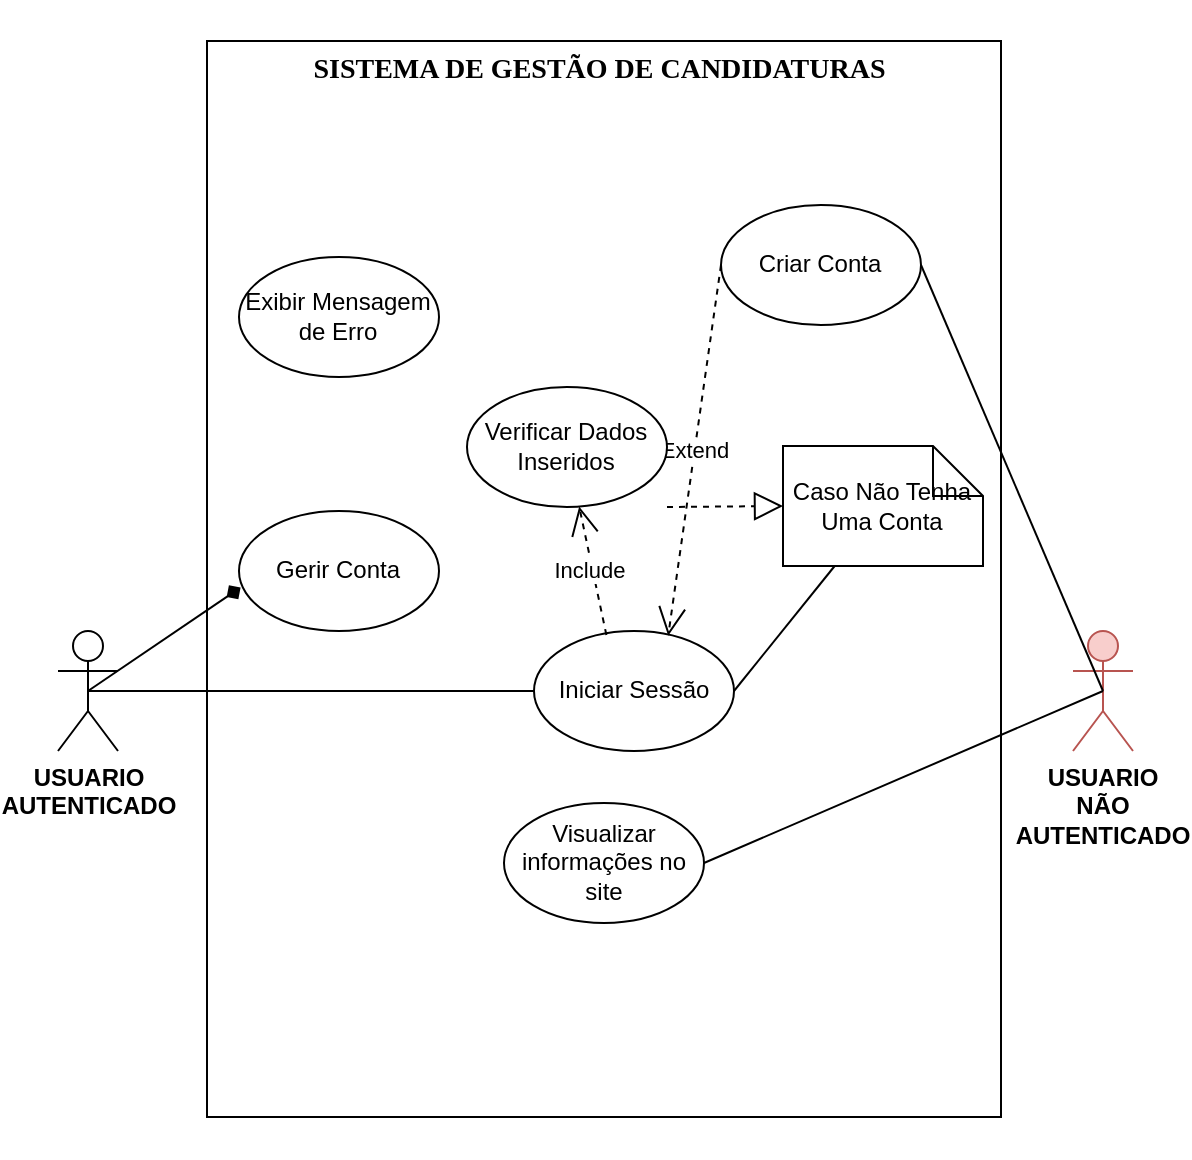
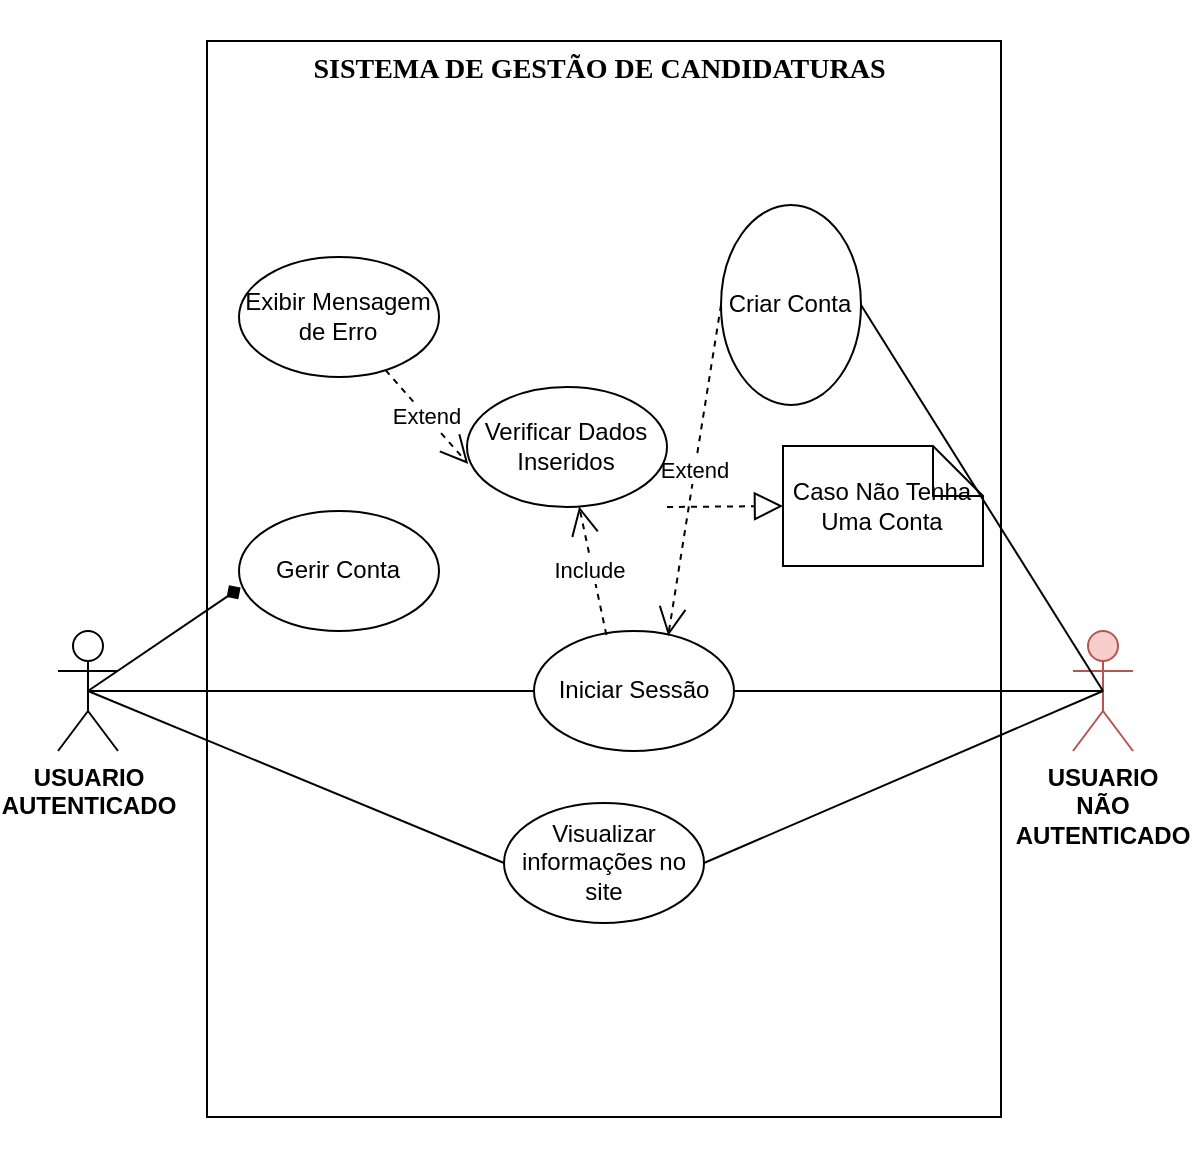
node "Criar Conta": size 200x120 -> 140x200
edge "Exibir Mensagem de Erro" -> "Verificar Dados Inseridos": added, label "Extend"
edge "Caso Não Tenha Uma Conta" -- "Iniciar Sessão": now "USUARIO NÃO AUTENTICADO" -- "Iniciar Sessão"
edge "USUARIO AUTENTICADO" -- "Visualizar informações no site": added
